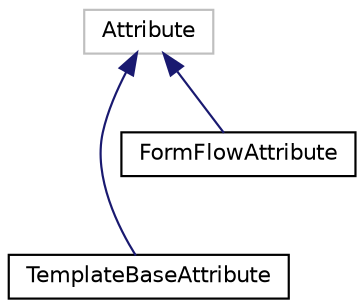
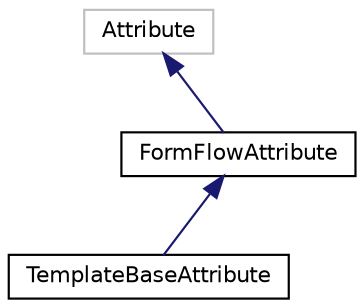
edge "TemplateBaseAttribute" -> "Attribute": now "TemplateBaseAttribute" -> "FormFlowAttribute"
